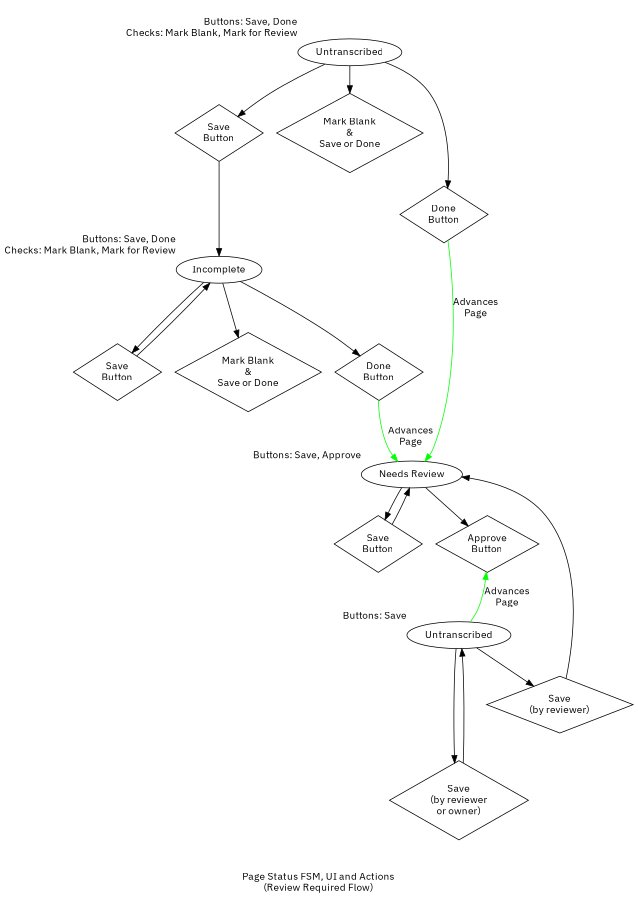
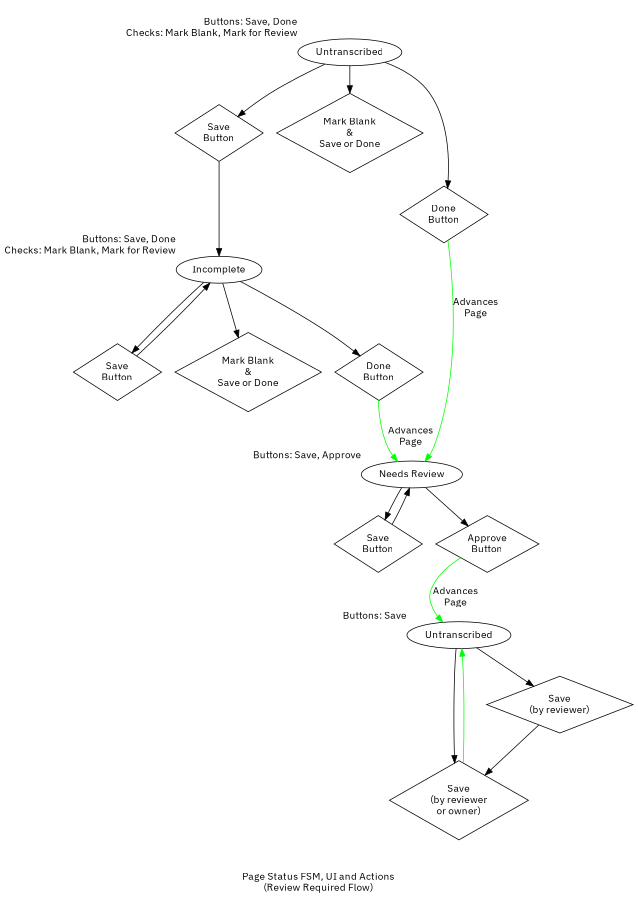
edge "Save (by reviewer)" -> "Needs Review Buttons: Save, Approve": now "Save (by reviewer)" -> "Save (by reviewer or owner)"
edge "Untranscribed Buttons: Save" -> "Approve Button": reversed
edge "Save (by reviewer or owner)" -> "Untranscribed Buttons: Save": color black -> green
